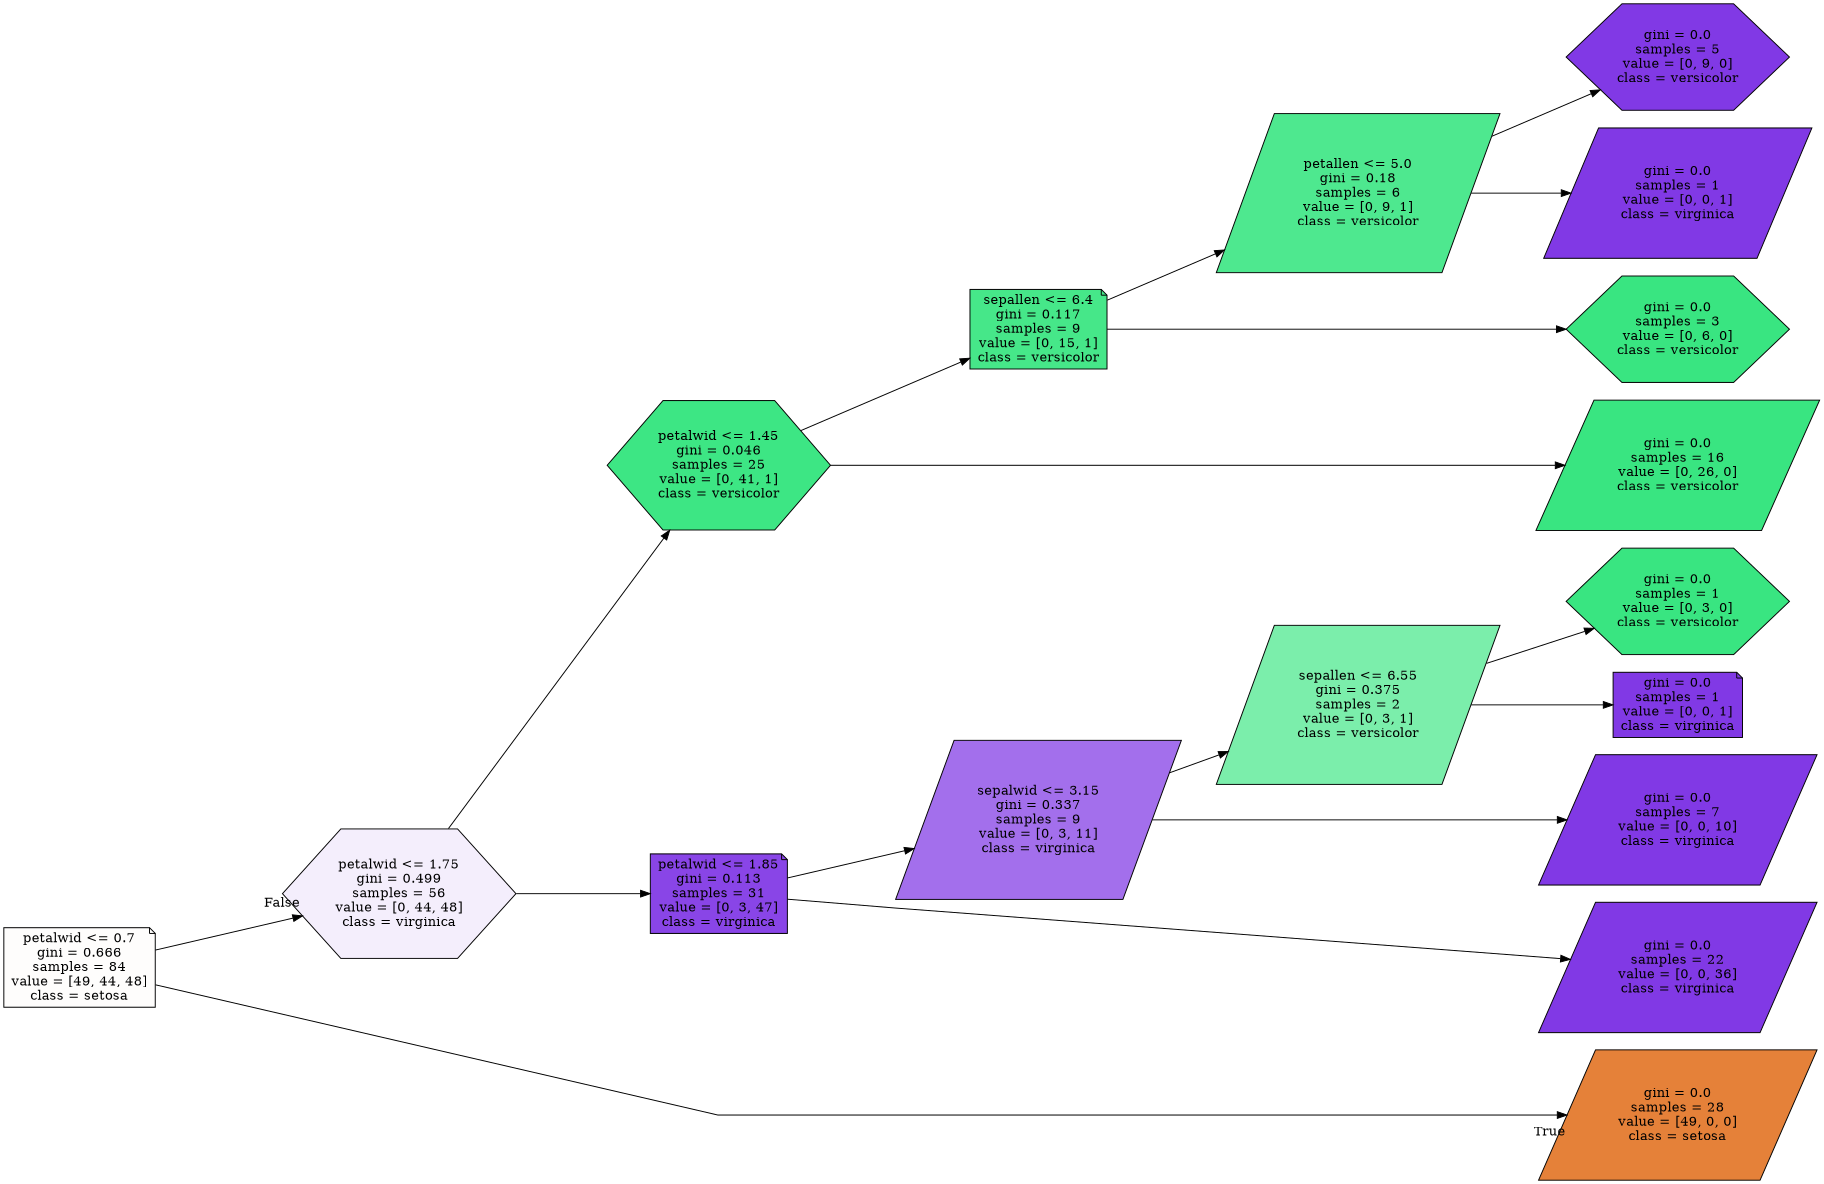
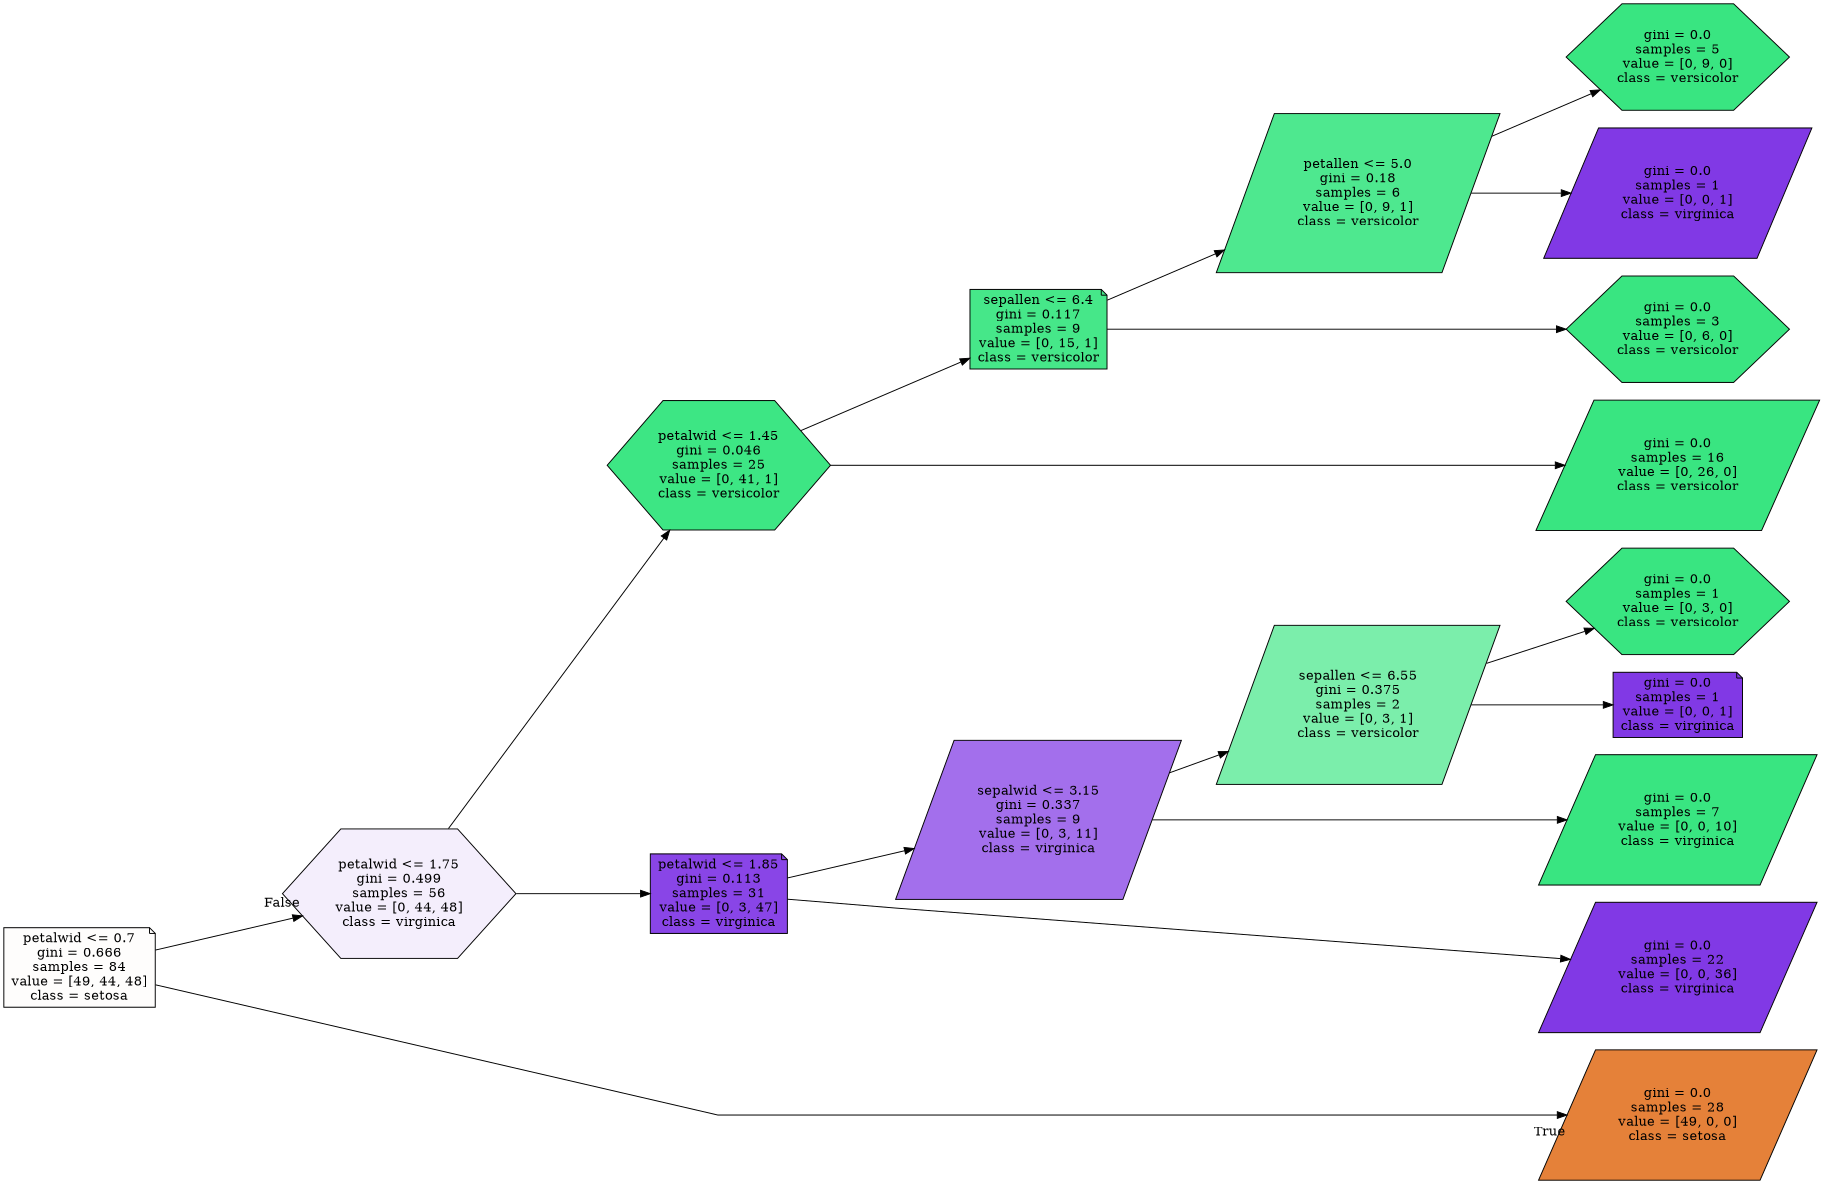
node "gini = 0.0 samples = 5 value = [0, 9, 0] class = versicolor": fillcolor #8139e5ff -> #39e581ff
node "gini = 0.0 samples = 7 value = [0, 0, 10] class = virginica": fillcolor #8139e5ff -> #39e581ff
